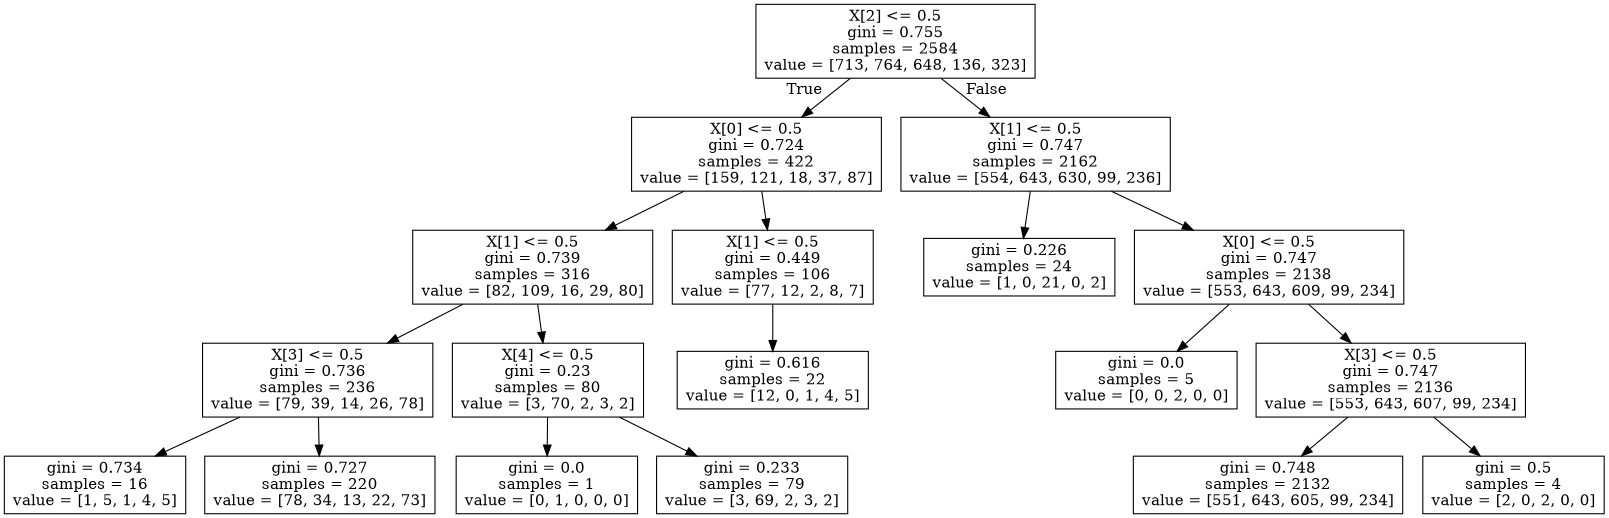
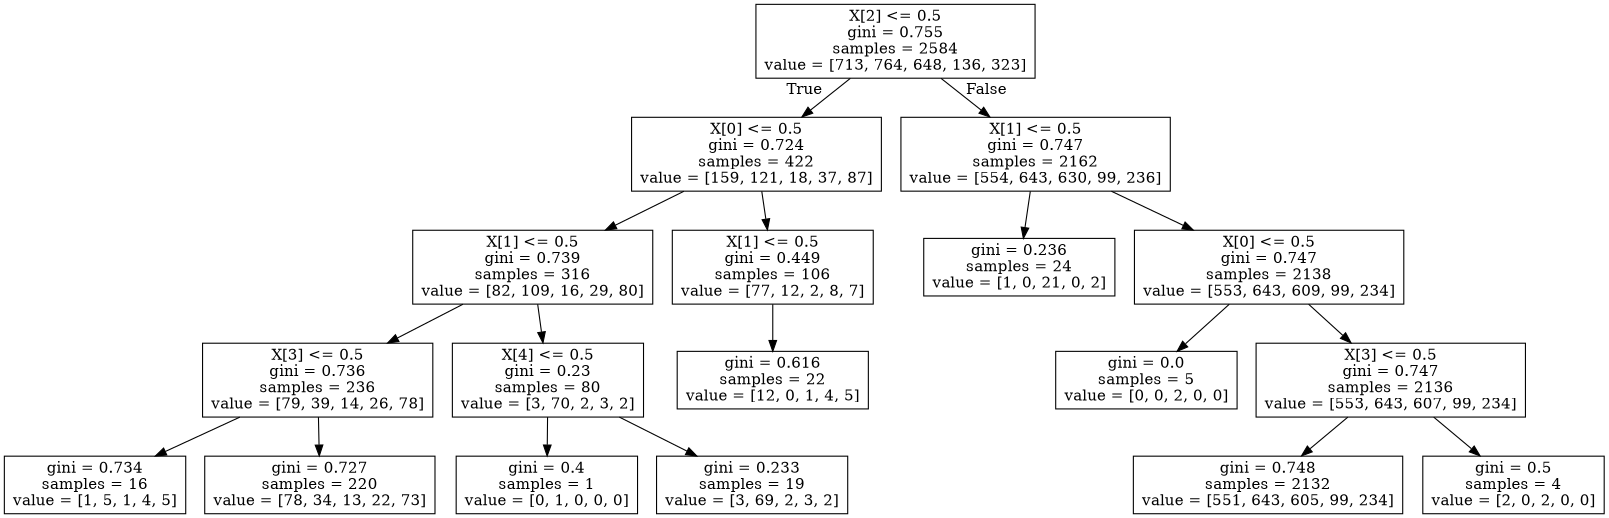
node "gini = 0.226 samples = 24 value = [1, 0, 21, 0, 2]": label "gini = 0.226 samples = 24 value = [1, 0, 21, 0, 2]" -> "gini = 0.236 samples = 24 value = [1, 0, 21, 0, 2]"
node "gini = 0.0 samples = 1 value = [0, 1, 0, 0, 0]": label "gini = 0.0 samples = 1 value = [0, 1, 0, 0, 0]" -> "gini = 0.4 samples = 1 value = [0, 1, 0, 0, 0]"
node "gini = 0.233 samples = 79 value = [3, 69, 2, 3, 2]": label "gini = 0.233 samples = 79 value = [3, 69, 2, 3, 2]" -> "gini = 0.233 samples = 19 value = [3, 69, 2, 3, 2]"
